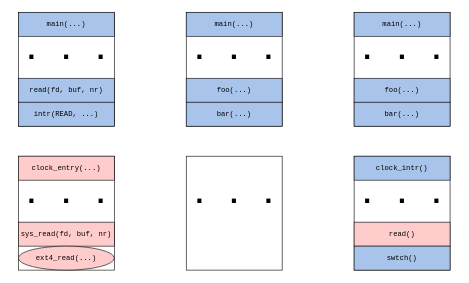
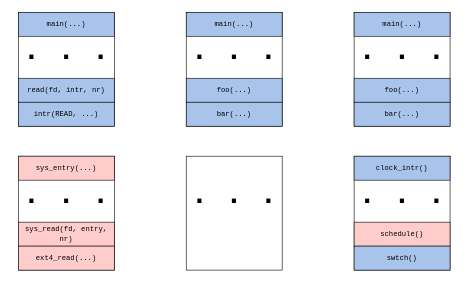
node "read(fd, buf, nr)": label "read(fd, buf, nr)" -> "read(fd, intr, nr)"
node "clock_entry(...)": label "clock_entry(...)" -> "sys_entry(...)"
node "sys_read(fd, buf, nr)": label "sys_read(fd, buf, nr)" -> "sys_read(fd, entry, nr)"
node "read()": label "read()" -> "schedule()"
node "ext4_read(...)": shape ellipse -> rectangle
